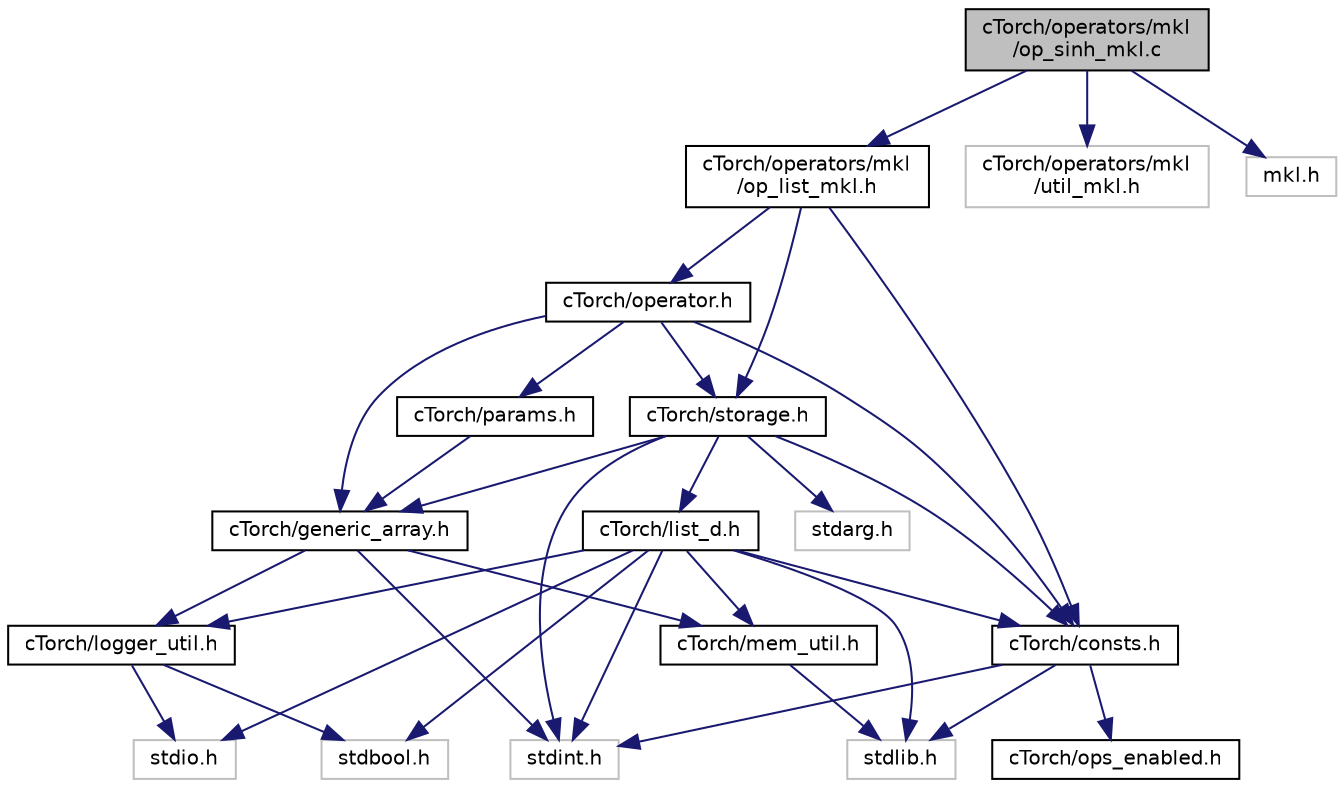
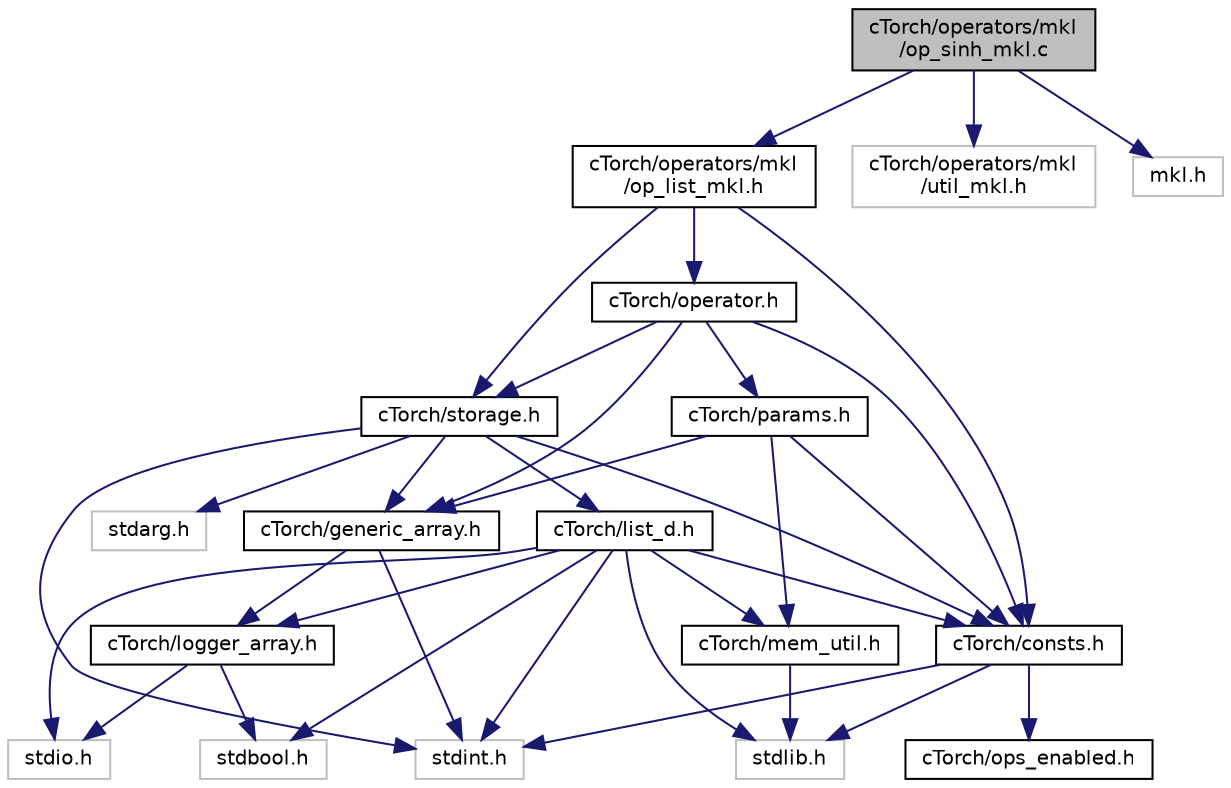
edge "cTorch/params.h" -> "cTorch/consts.h": added
edge "cTorch/generic_array.h" -> "cTorch/mem_util.h": now "cTorch/params.h" -> "cTorch/mem_util.h"
node "cTorch/logger_util.h": label "cTorch/logger_util.h" -> "cTorch/logger_array.h"
